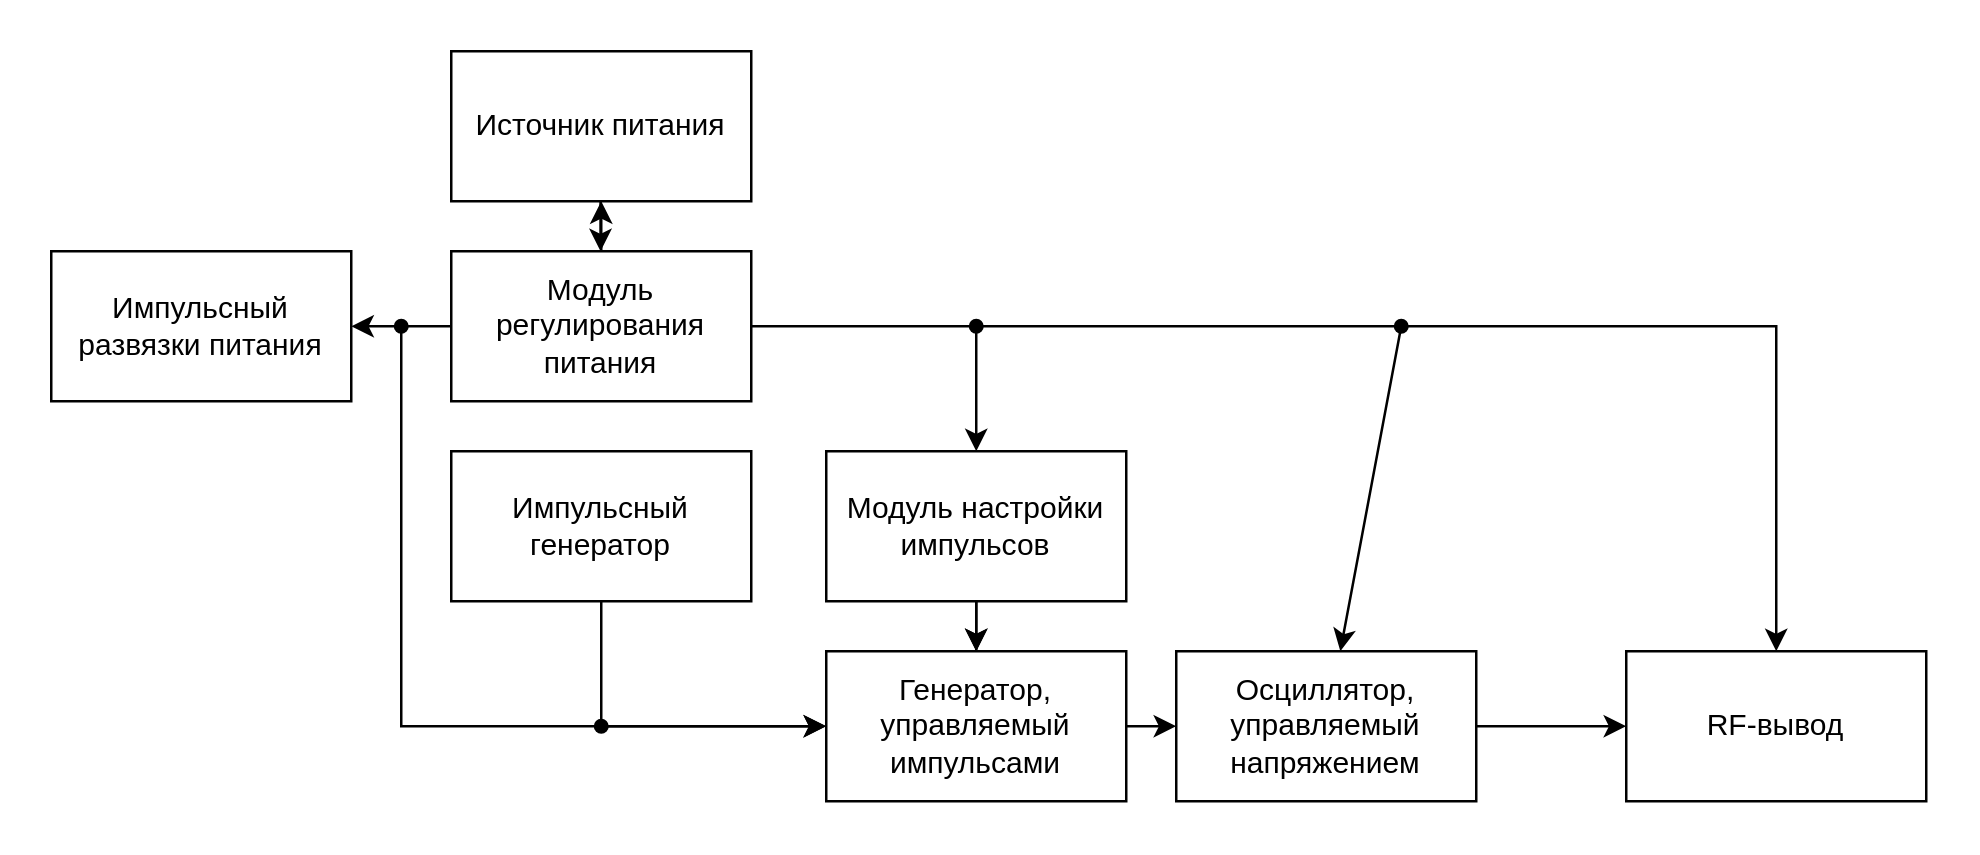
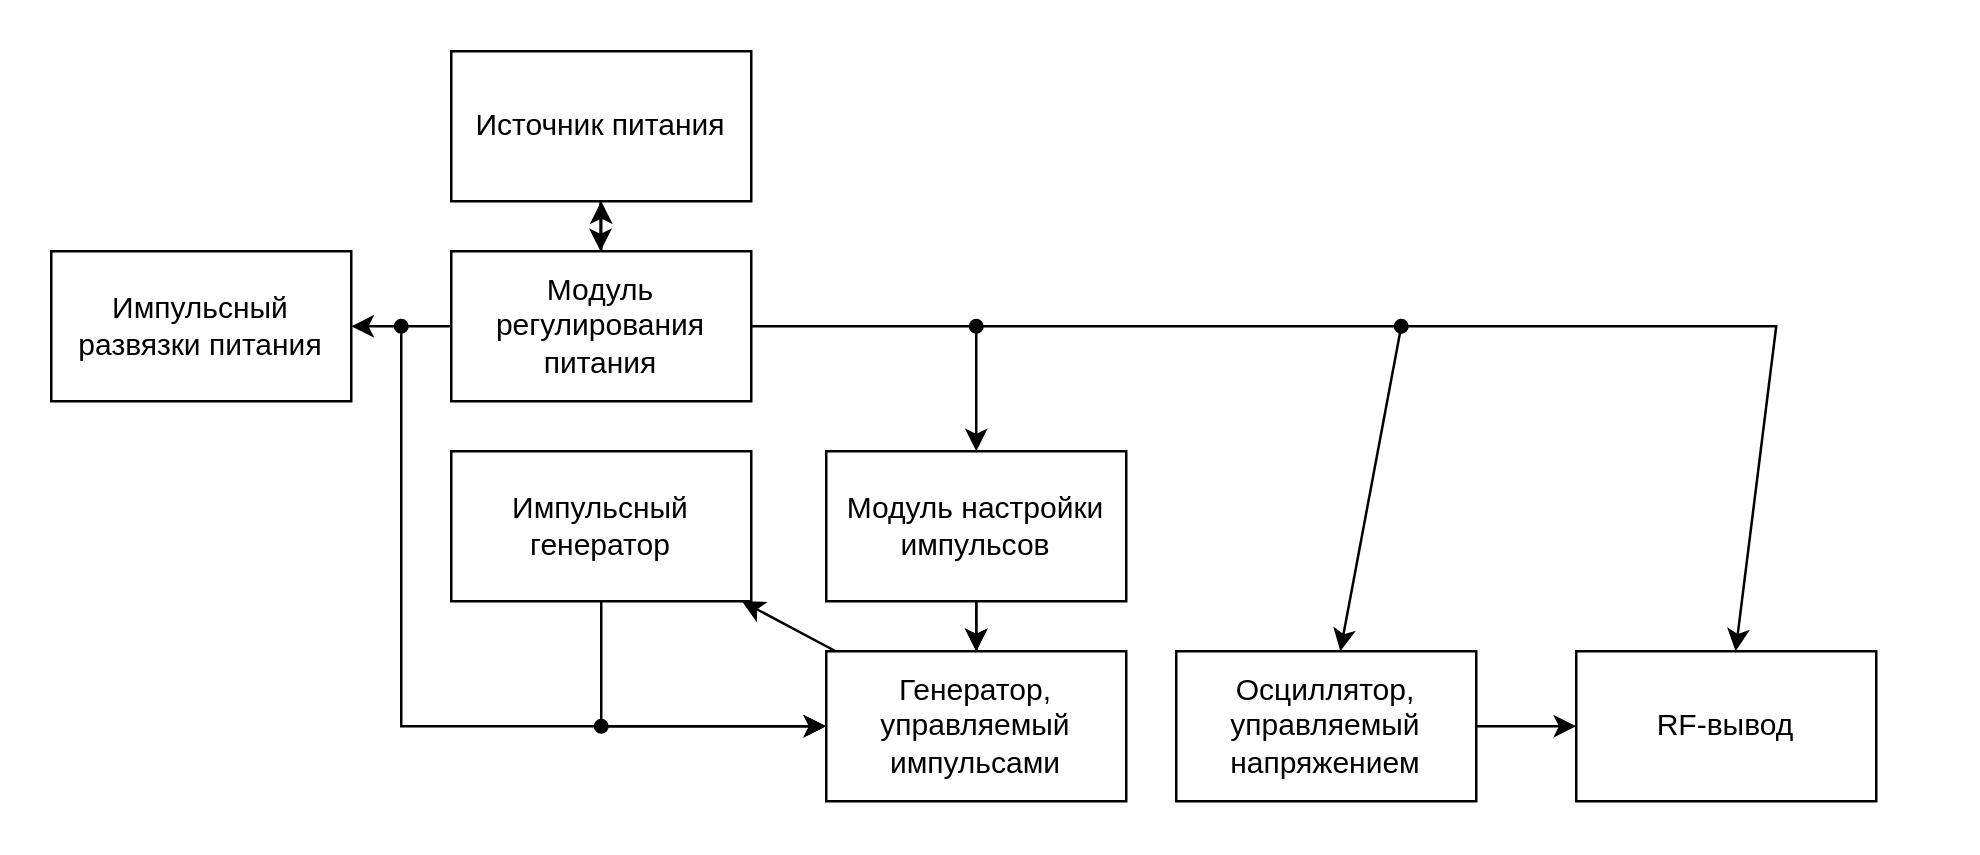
edge "Генератор, управляемый импульсами" -> "Осциллятор, управляемый напряжением": now "Генератор, управляемый импульсами" -> "Импульсный генератор"
node "RF-вывод": moved (1776, 726) -> (1726, 726)
